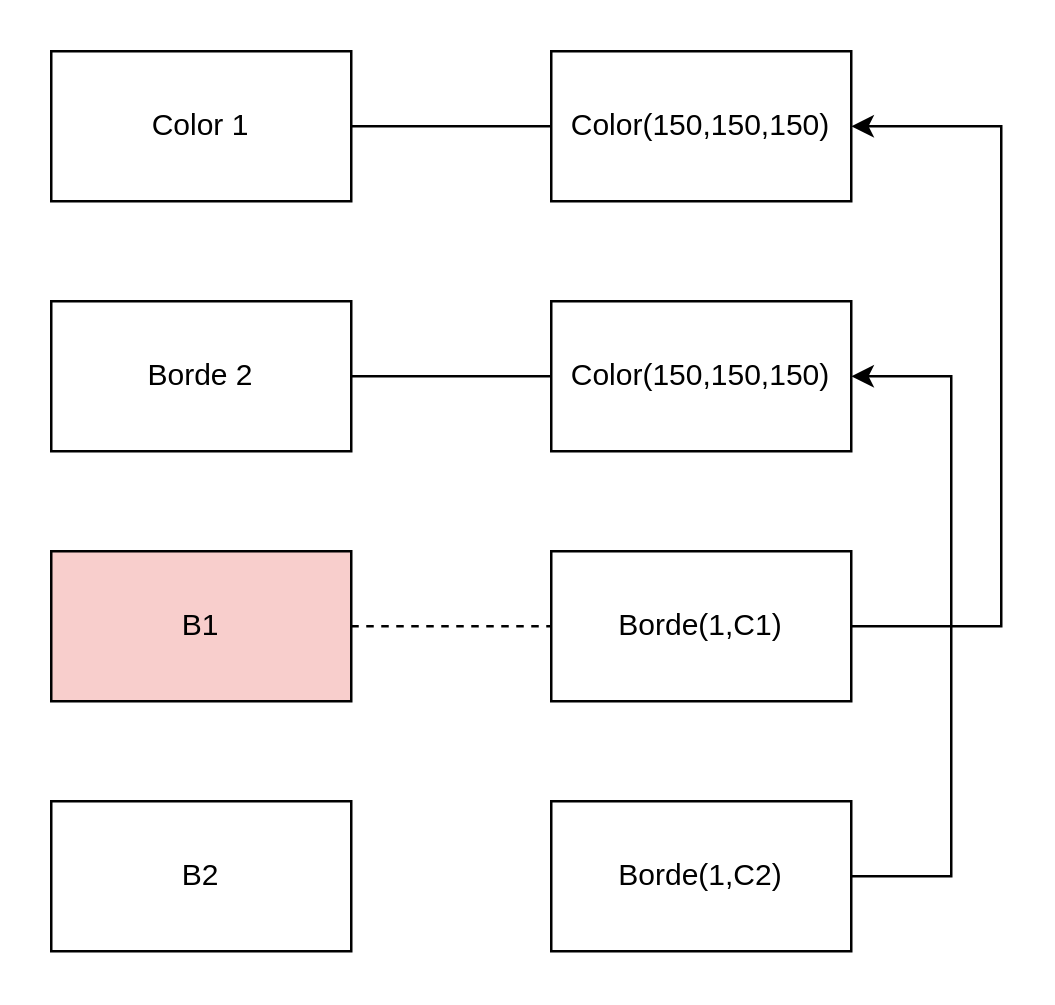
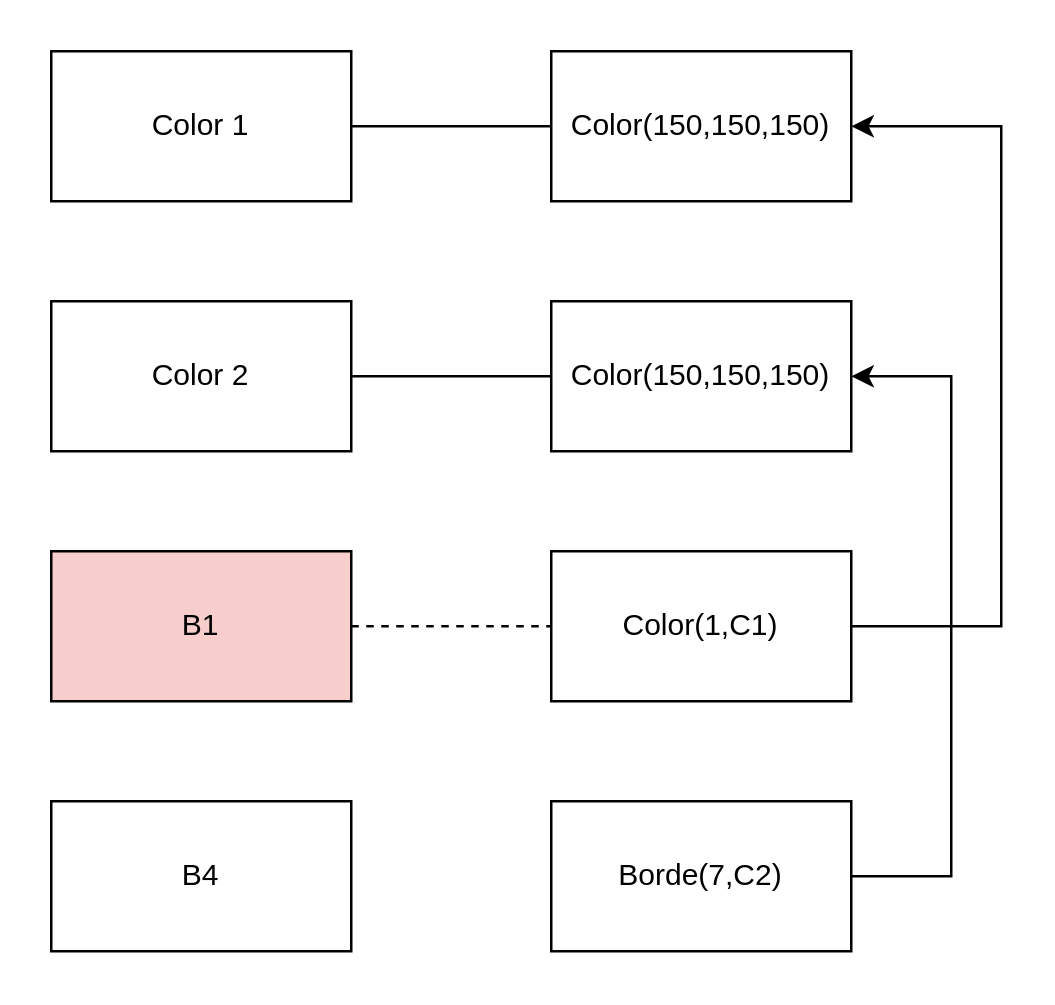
node "Borde 2": label "Borde 2" -> "Color 2"
node "Borde(1,C1)": label "Borde(1,C1)" -> "Color(1,C1)"
node "B2": label "B2" -> "B4"
node "Borde(1,C2)": label "Borde(1,C2)" -> "Borde(7,C2)"
